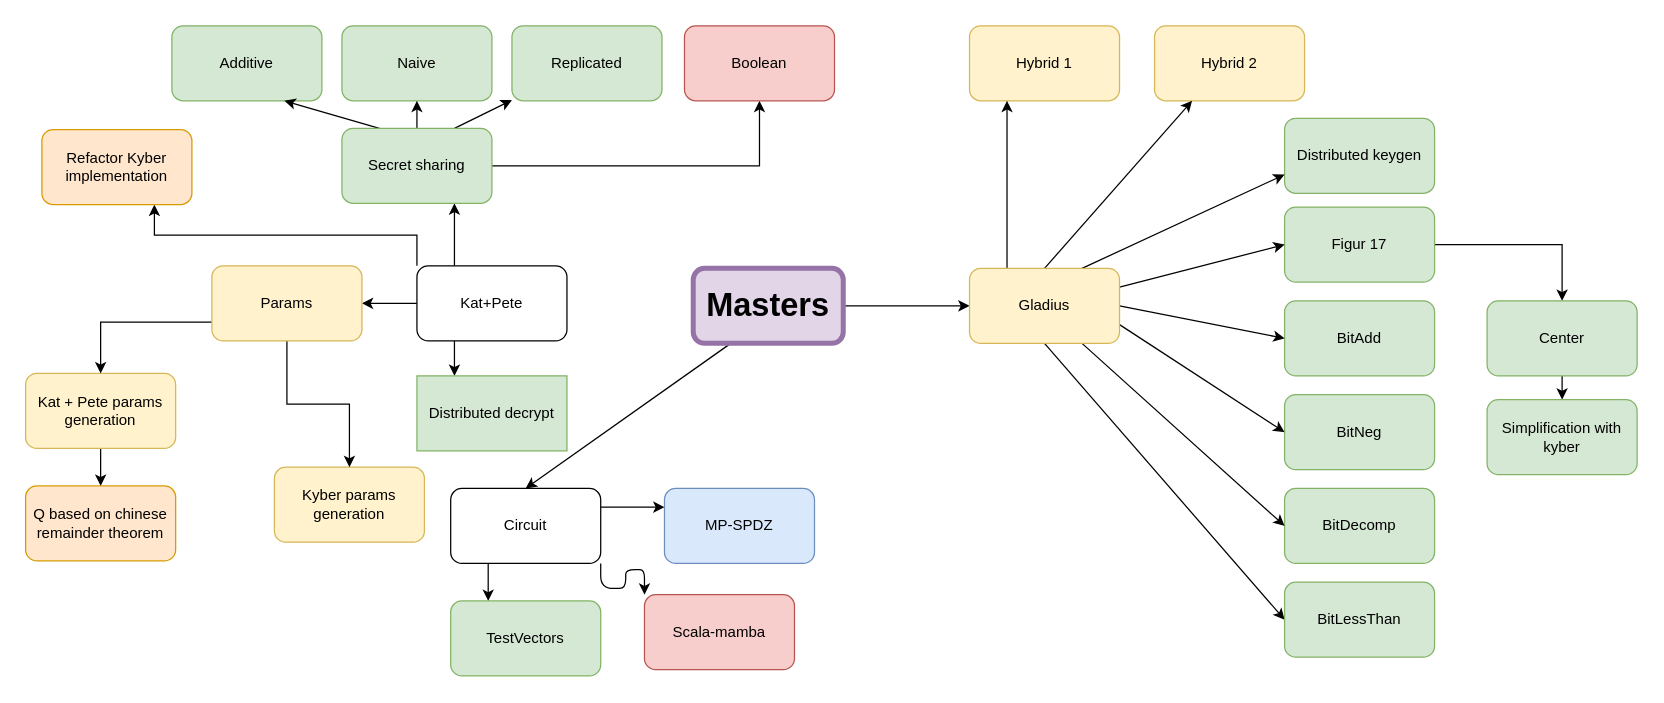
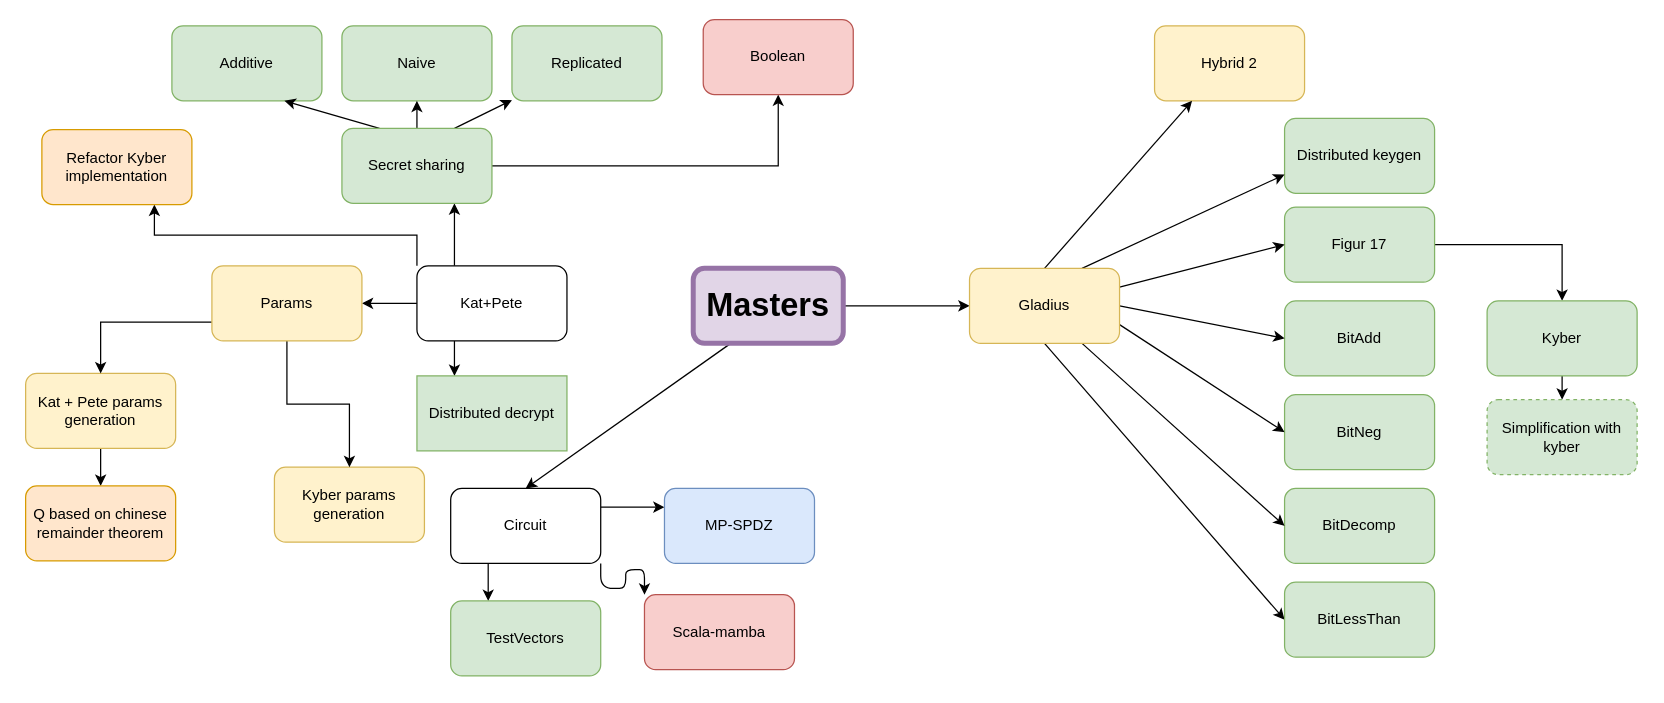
node "Boolean": moved (759, 63) -> (778, 57)
node "Hybrid 1": removed
edge "Gladius" -> "Hybrid 1": removed
node "Center": label "Center" -> "Kyber"
node "Simplification with kyber": style solid -> dashed
